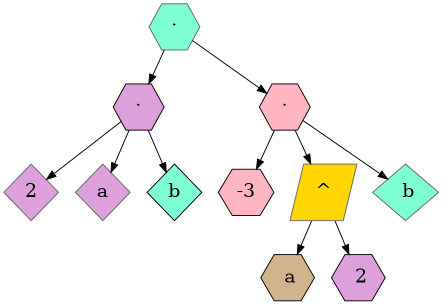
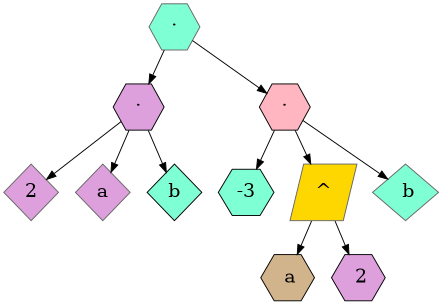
node "-3": fillcolor lightpink -> aquamarine
